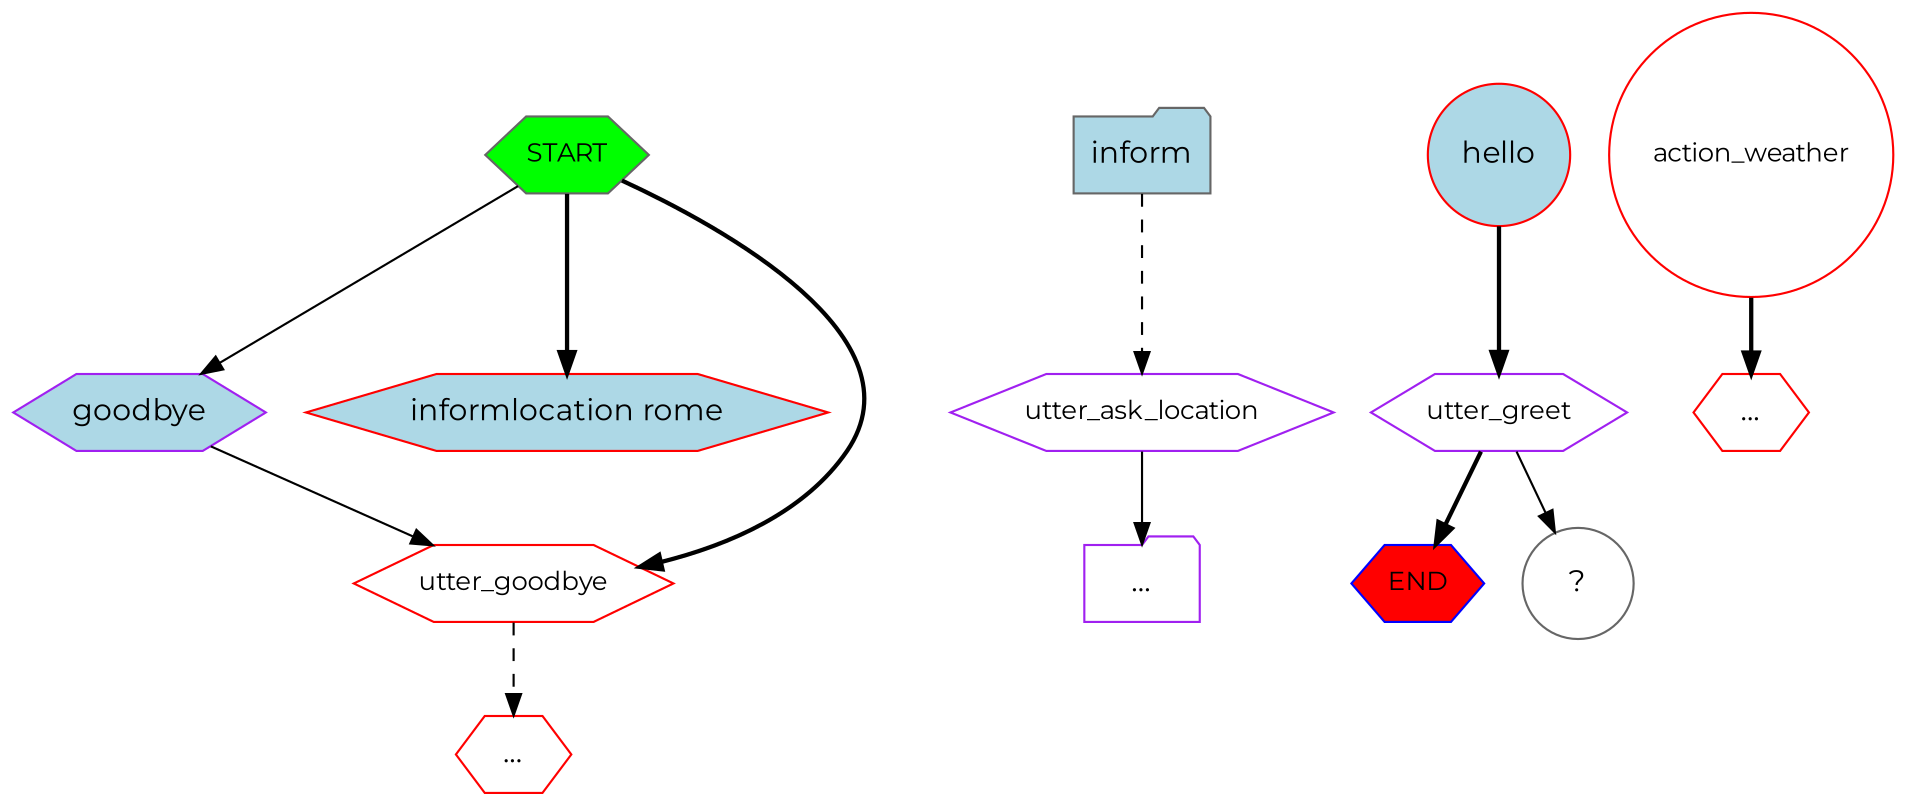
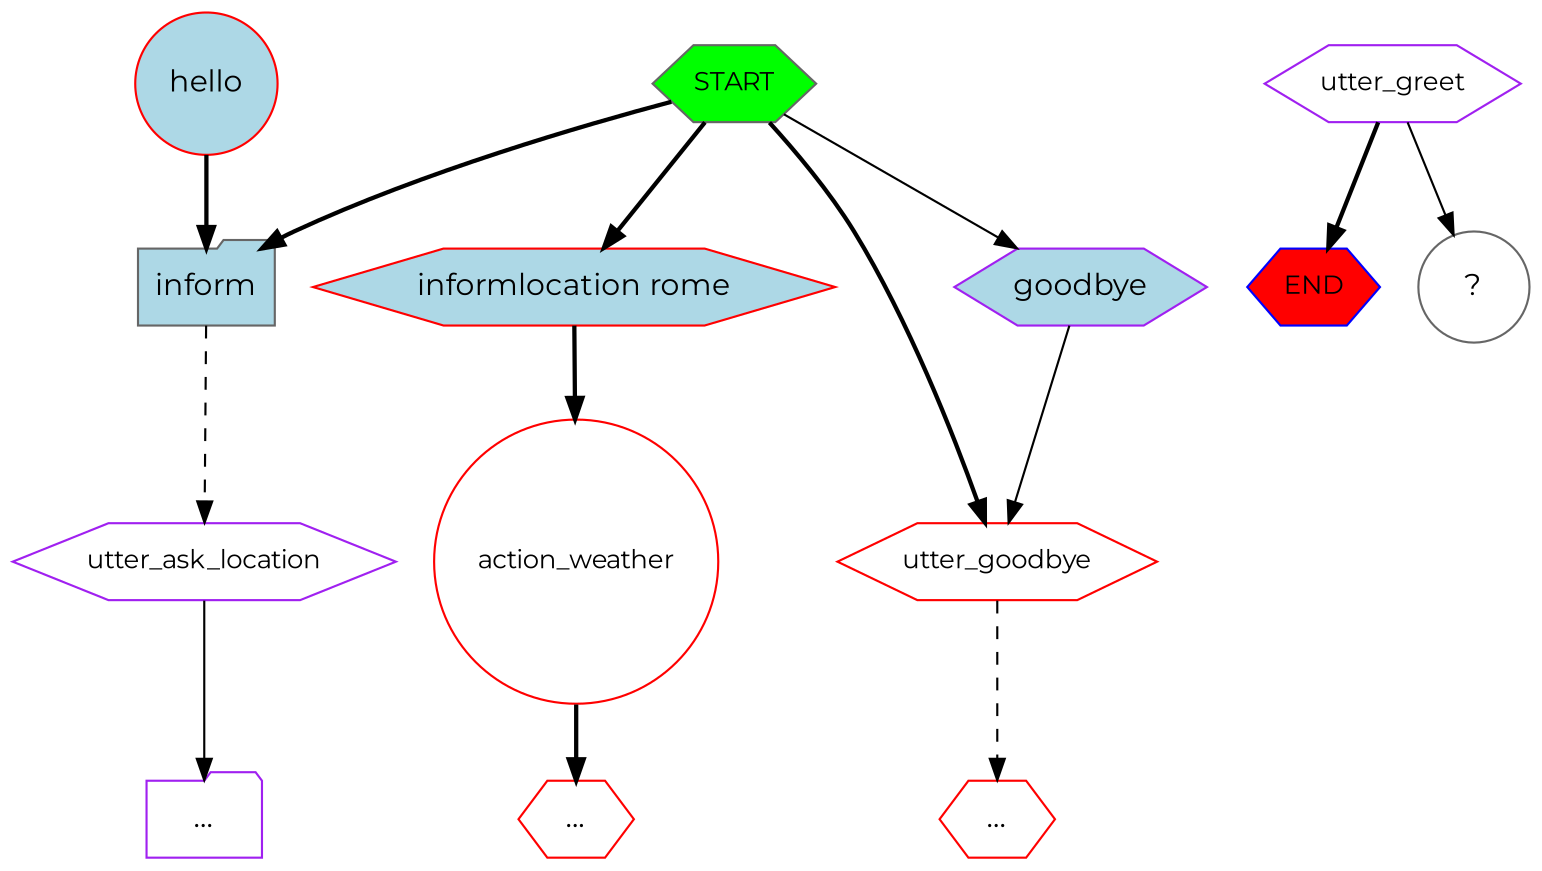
edge "START" -> "inform": added
edge "hello" -> "utter_greet": now "hello" -> "inform"
edge "informlocation rome" -> "action_weather": added
